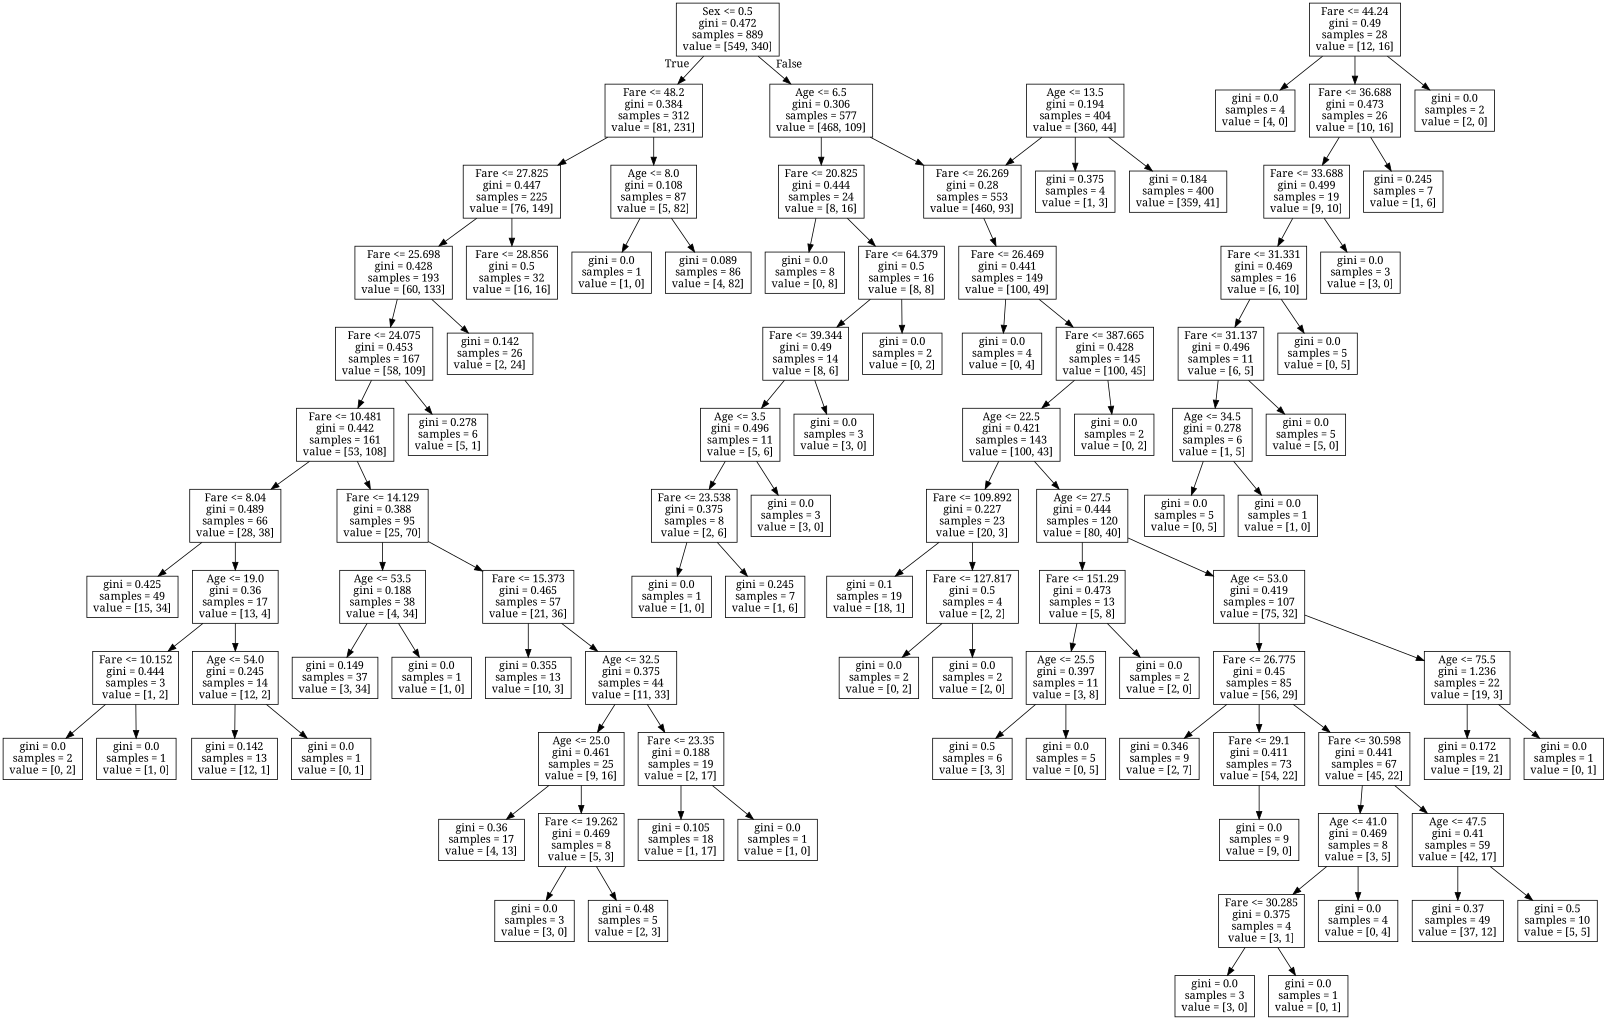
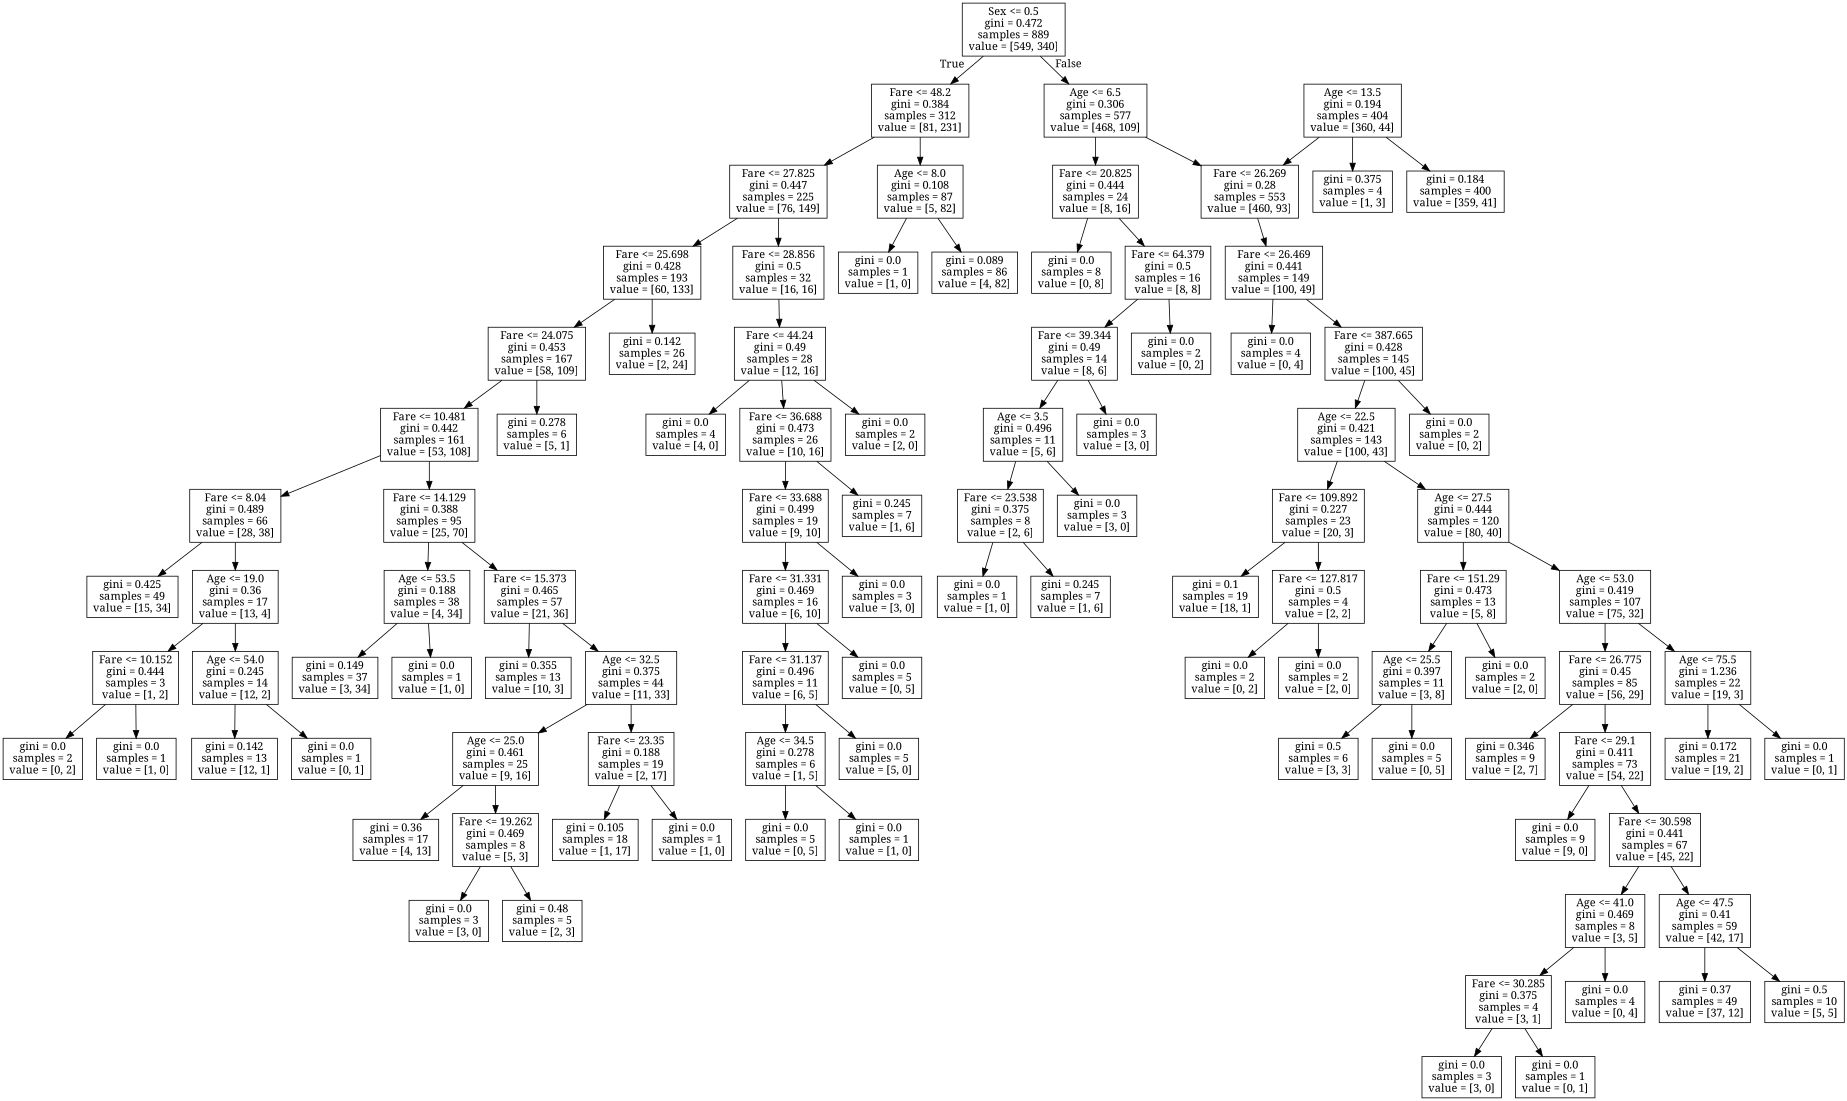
edge "Fare <= 28.856 gini = 0.5 samples = 32 value = [16, 16]" -> "Fare <= 44.24 gini = 0.49 samples = 28 value = [12, 16]": added
edge "Fare <= 26.775 gini = 0.45 samples = 85 value = [56, 29]" -> "Fare <= 30.598 gini = 0.441 samples = 67 value = [45, 22]": now "Fare <= 29.1 gini = 0.411 samples = 73 value = [54, 22]" -> "Fare <= 30.598 gini = 0.441 samples = 67 value = [45, 22]"
